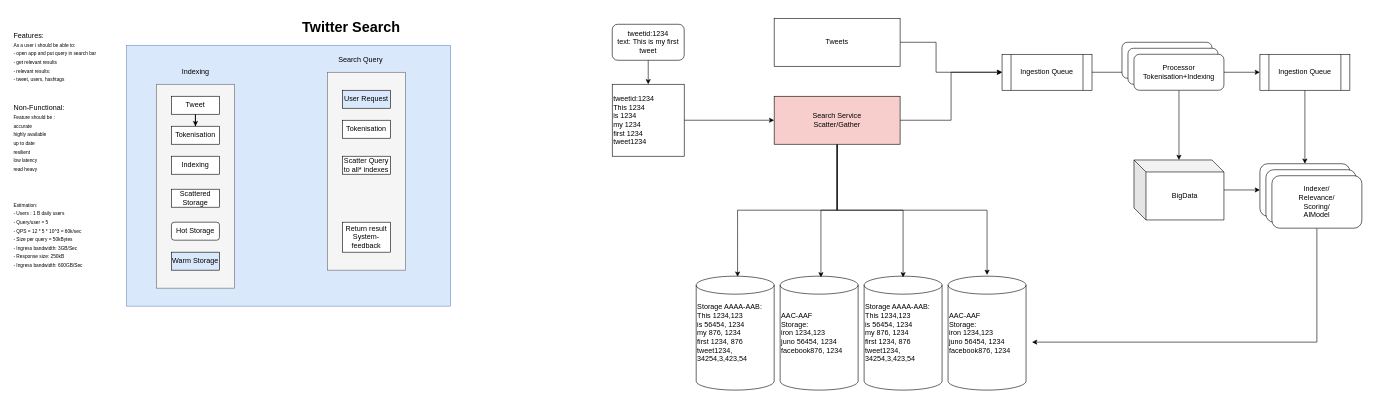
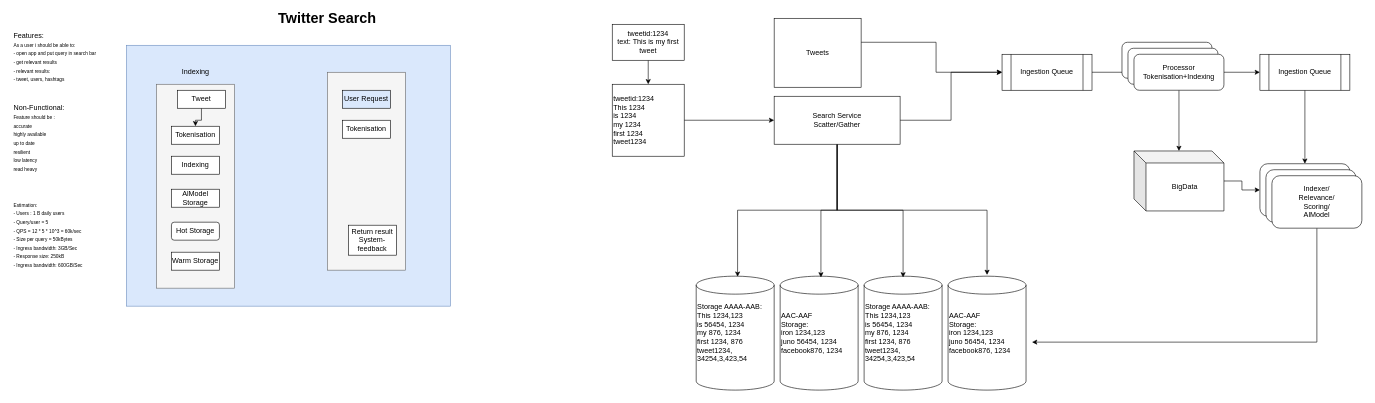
node "Twitter Search": moved (351, 27) -> (327, 18)
node "tweetid:1234 text: This is my first tweet": shape rounded rectangle -> rectangle
node "Tweets": size 126x48 -> 87x69
node "Search Query": removed
node "Tweet": moved (195, 105) -> (201, 99)
node "Search Service Scatter/Gather": fillcolor #f8cecc -> #ffffff
node "Scatter Query to all* indexes": removed
node "BigData": moved (1179, 190) -> (1179, 181)
node "Scattered Storage": label "Scattered Storage" -> "AlModel Storage"
node "Return result System-feedback": moved (366, 237) -> (372, 240)
node "Warm Storage": fillcolor #dae8fc -> #ffffff
